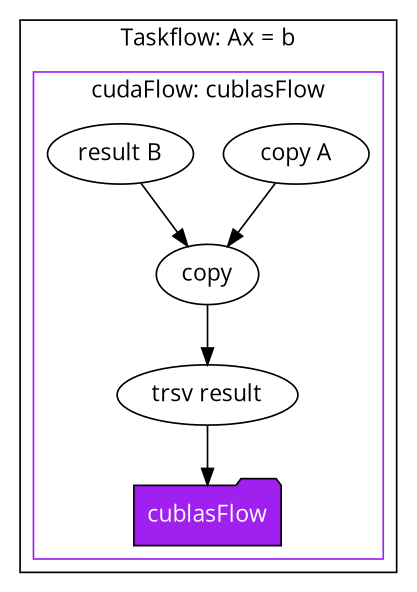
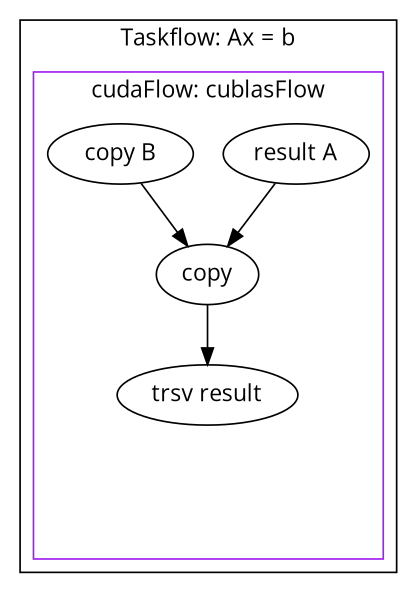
node "result B": label "result B" -> "copy B"
node "copy A": label "copy A" -> "result A"
node "cublasFlow": removed
